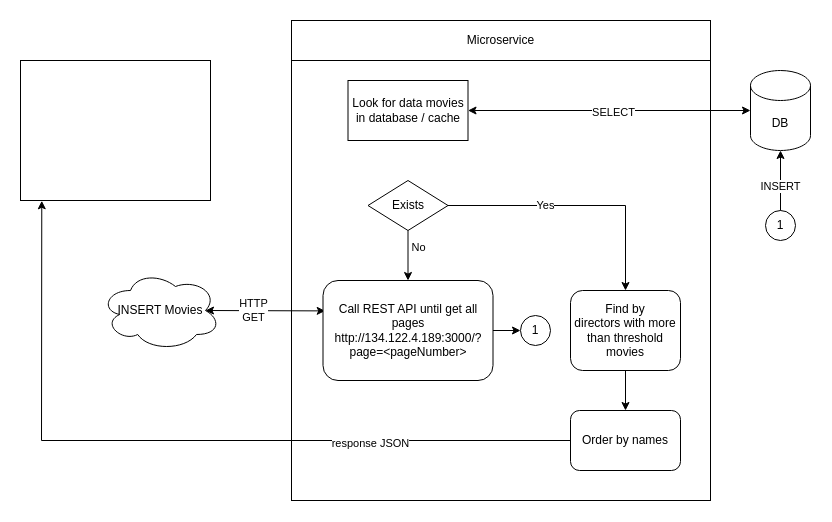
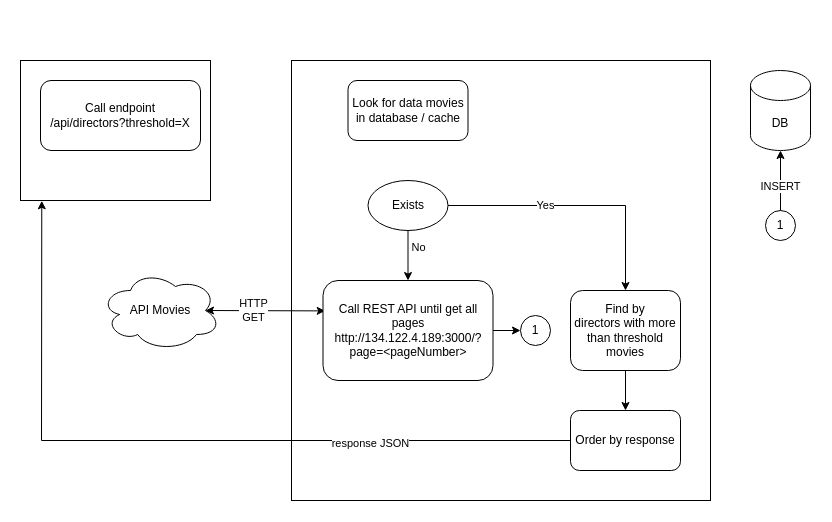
node "Microservice": removed
node "Look for data movies in database / cache": shape rectangle -> rounded rectangle
edge "Look for data movies in database / cache" -- "DB": removed, label "SELECT"
node "Call endpoint /api/directors?threshold=X": added
node "Exists": shape diamond -> ellipse
node "INSERT Movies": label "INSERT Movies" -> "API Movies"
node "Order by names": label "Order by names" -> "Order by response"
